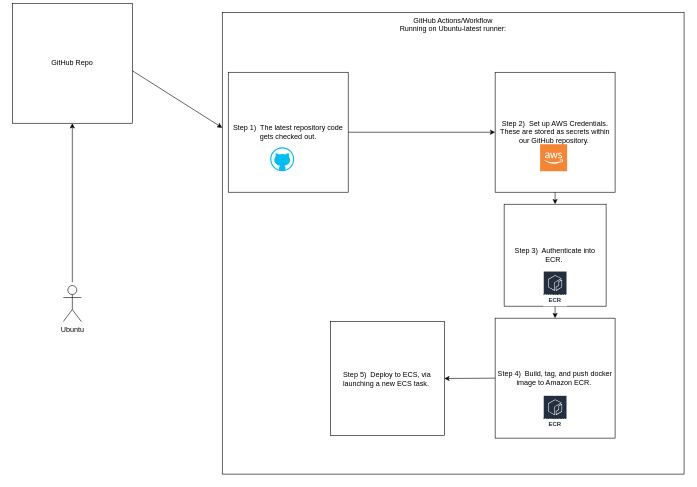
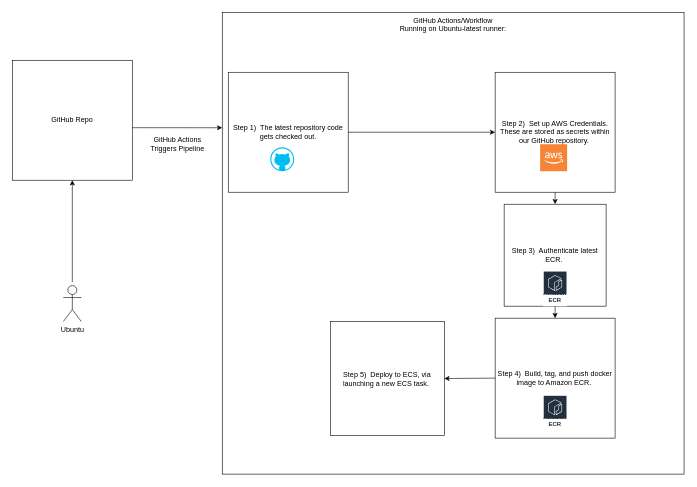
node "GitHub Repo": moved (72, 63) -> (72, 120)
node "GitHub Actions Triggers Pipeline": added
node "Step 3) Authenticate into ECR.": label "Step 3) Authenticate into ECR." -> "Step 3) Authenticate latest ECR."
